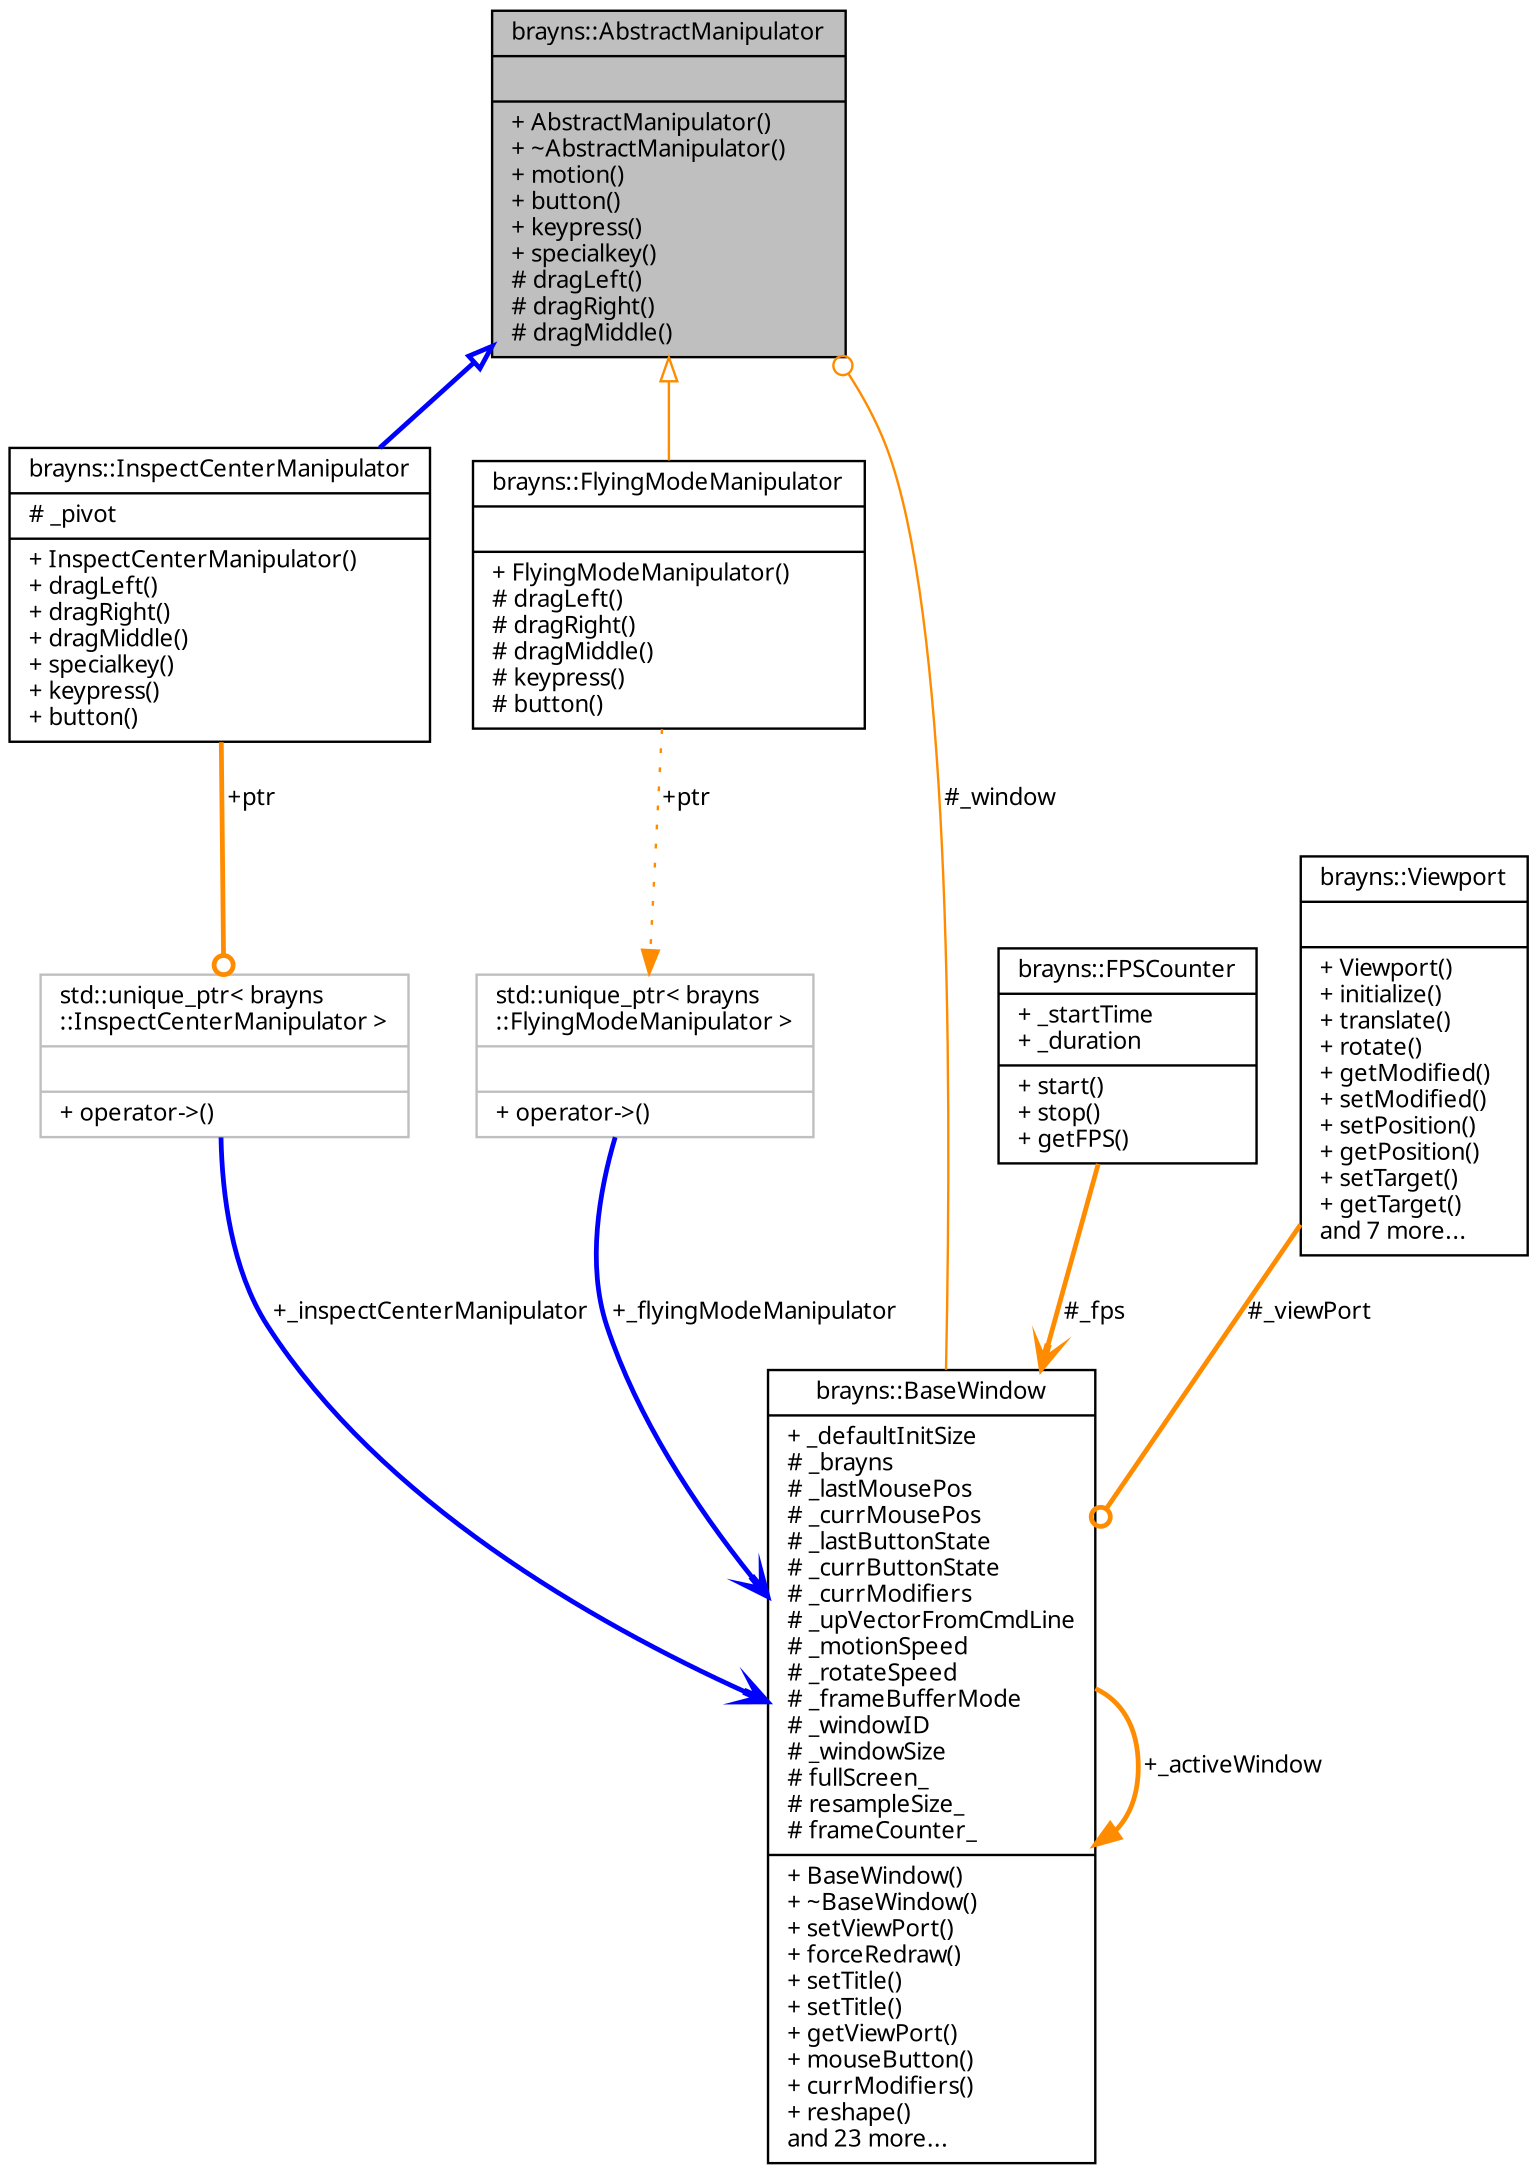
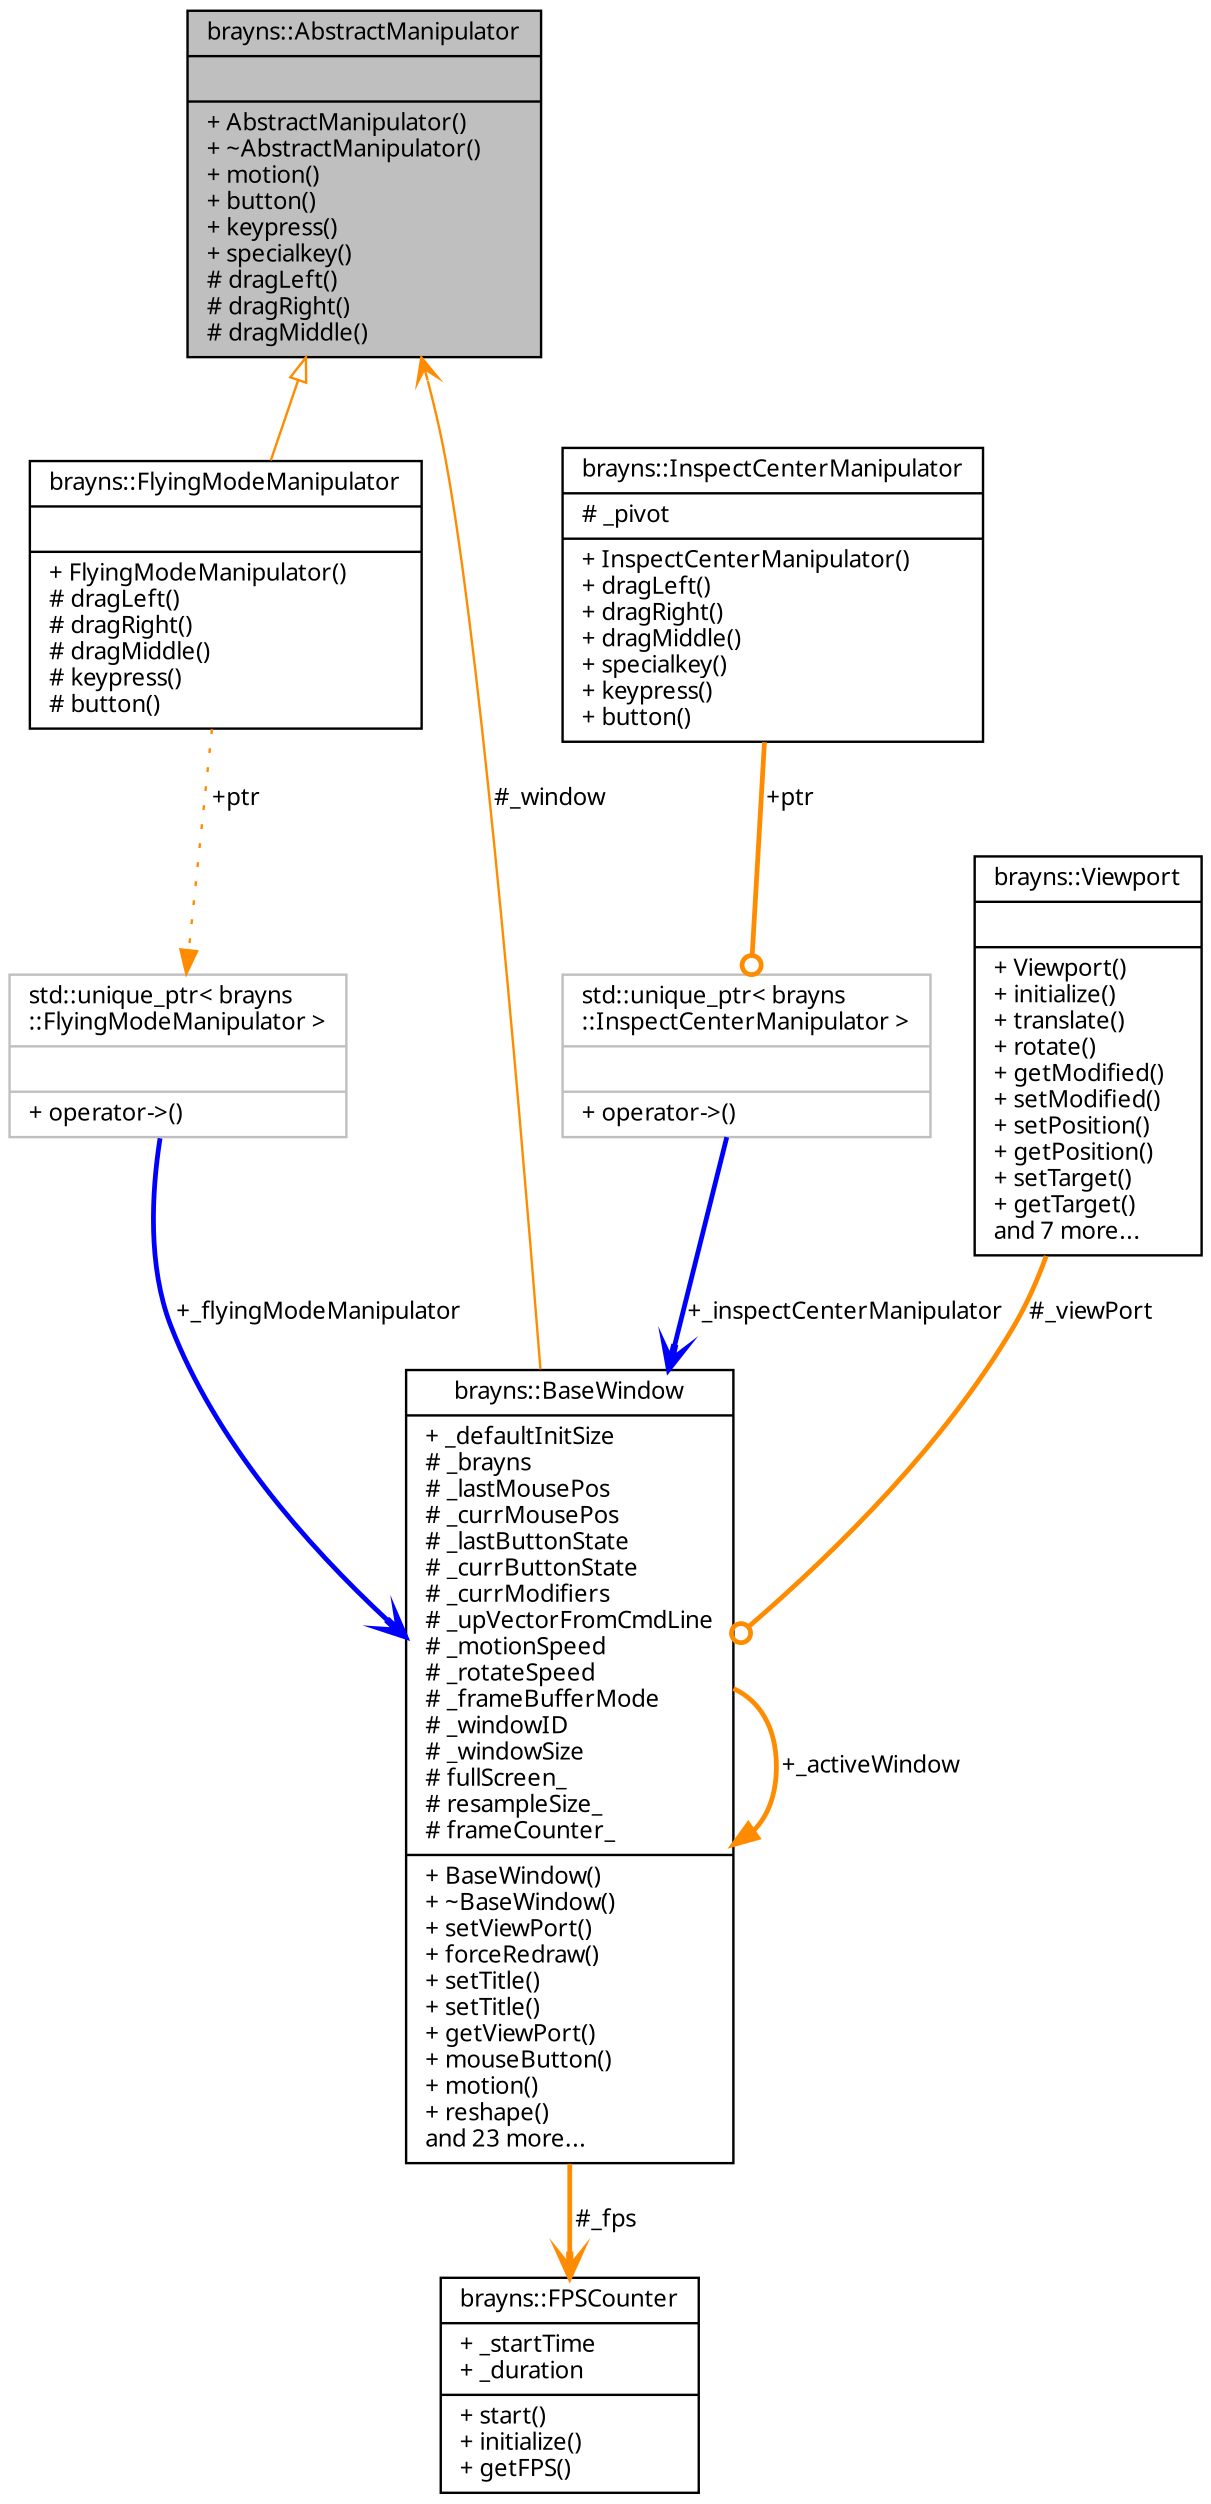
edge "brayns::InspectCenterManipulator" -> "brayns::AbstractManipulator": removed
edge "brayns::BaseWindow" -> "brayns::AbstractManipulator": arrowhead odot -> vee
node "brayns::FPSCounter": text "+ stop()" -> "+ initialize()"
edge "brayns::FPSCounter" -> "brayns::BaseWindow": reversed
node "brayns::BaseWindow": text "+ currModifiers()" -> "+ motion()"
